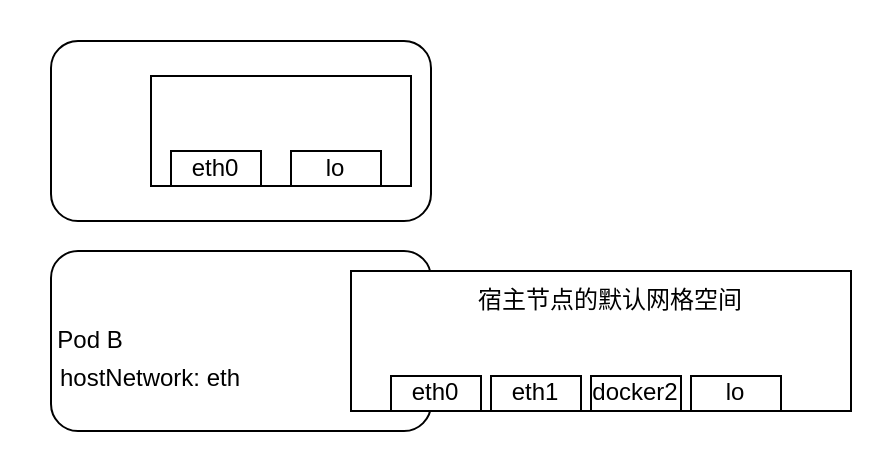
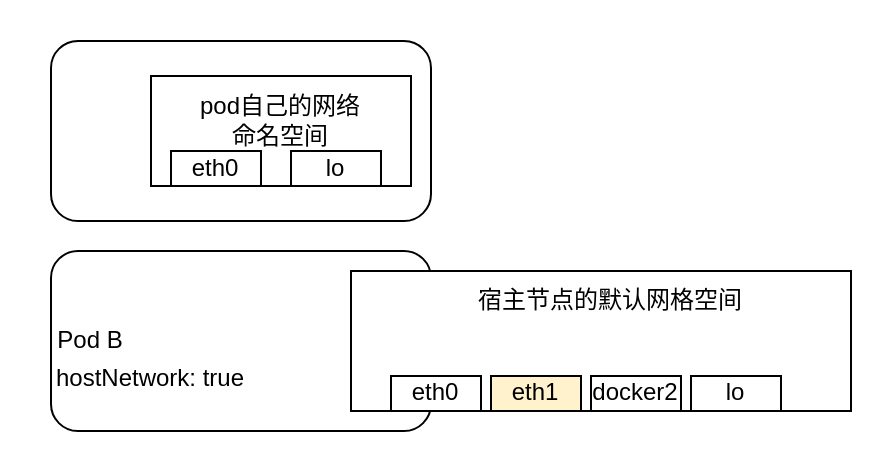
node "pod自己的网络命名空间": added
node "hostNetwork: eth": label "hostNetwork: eth" -> "hostNetwork: true"
node "eth1": fillcolor #ffffff -> #fff2cc
